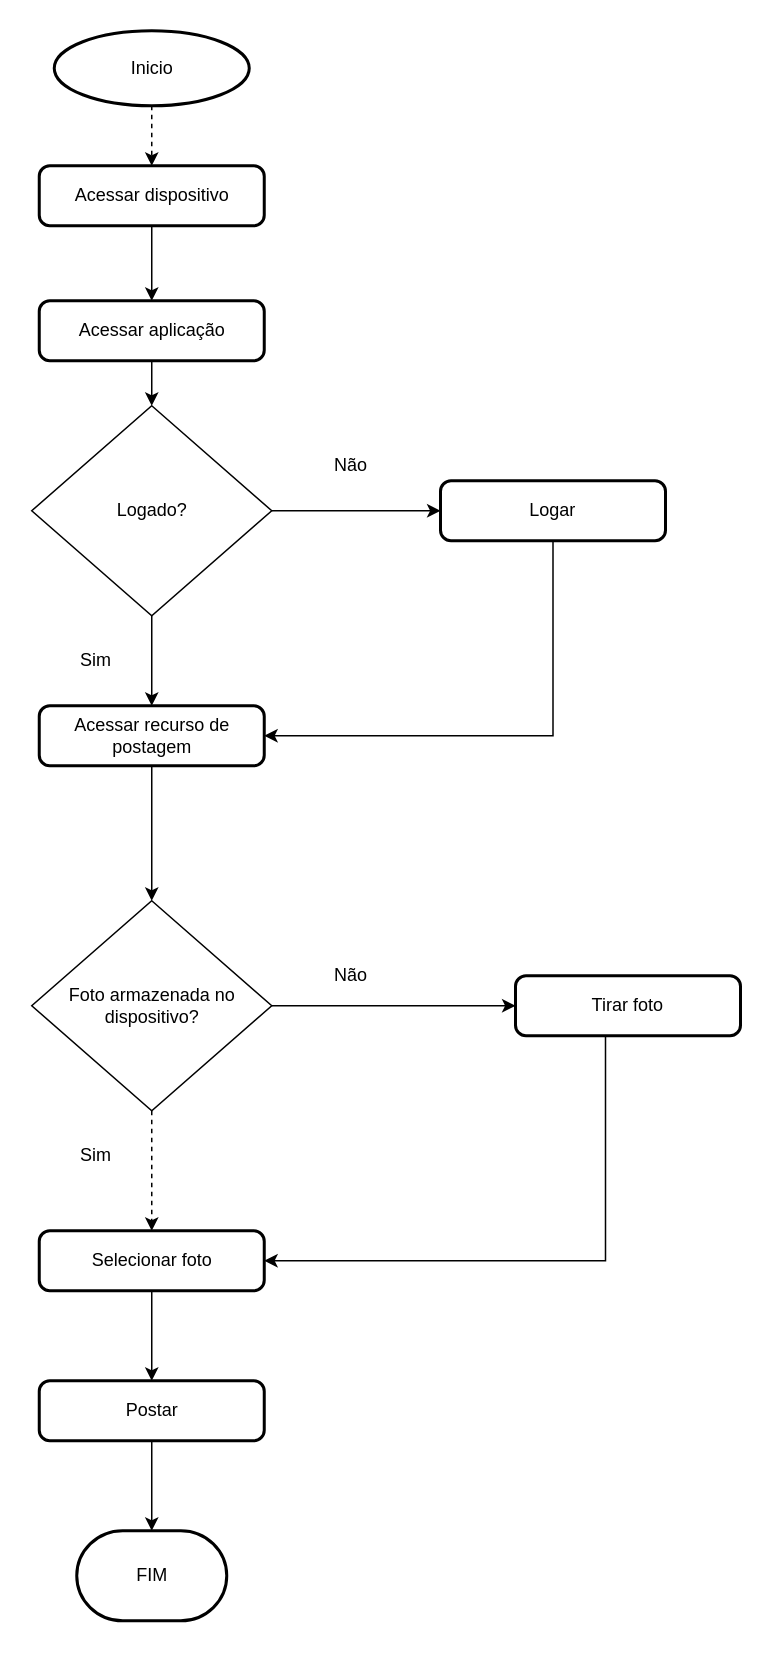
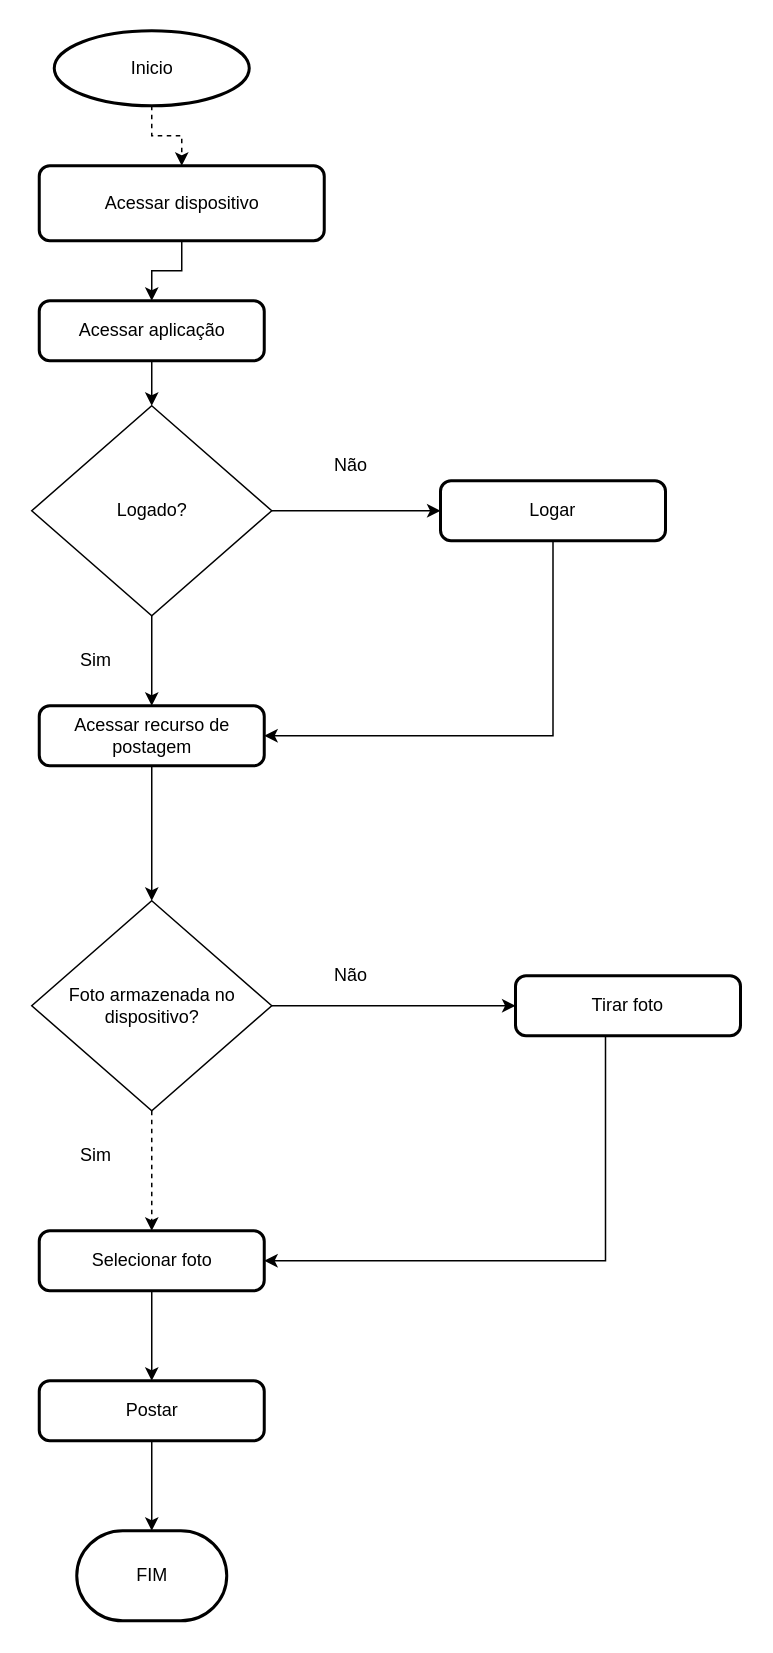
node "Acessar dispositivo": size 225x60 -> 285x75
